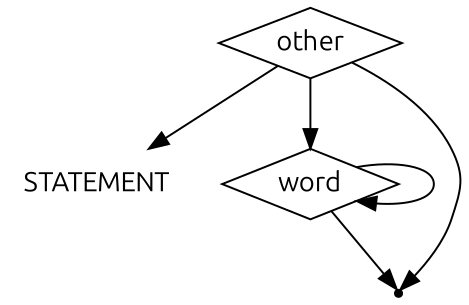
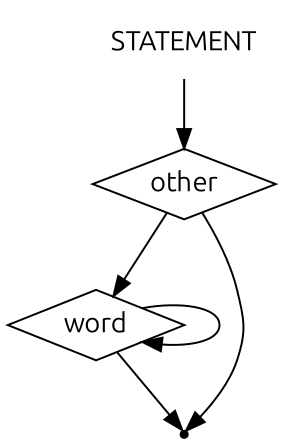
edge "other" -> "STATEMENT": reversed
